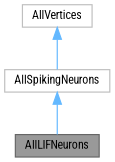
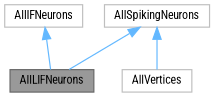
node "AllIFNeurons": added
edge "AllSpikingNeurons" -> "AllVertices": reversed
